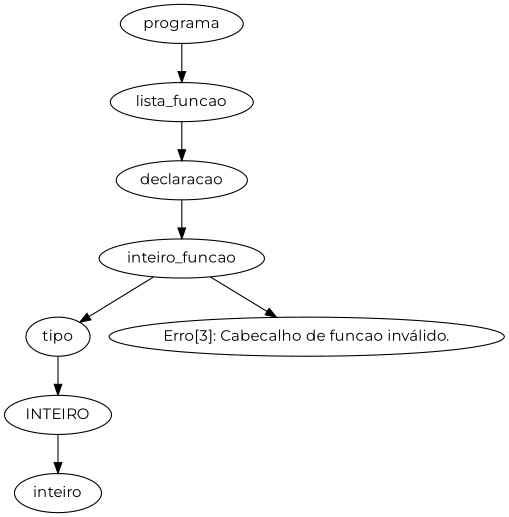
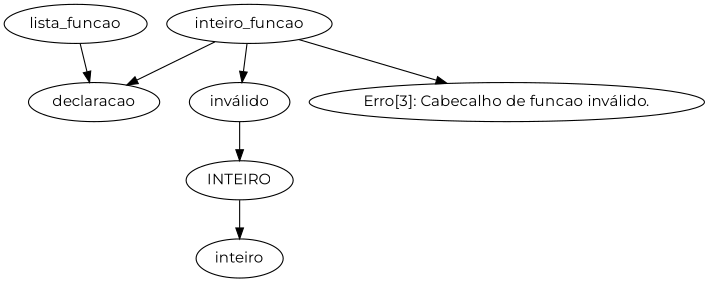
node "programa": removed
edge "declaracao" -> "inteiro_funcao": reversed
node "tipo": label "tipo" -> "inválido"
